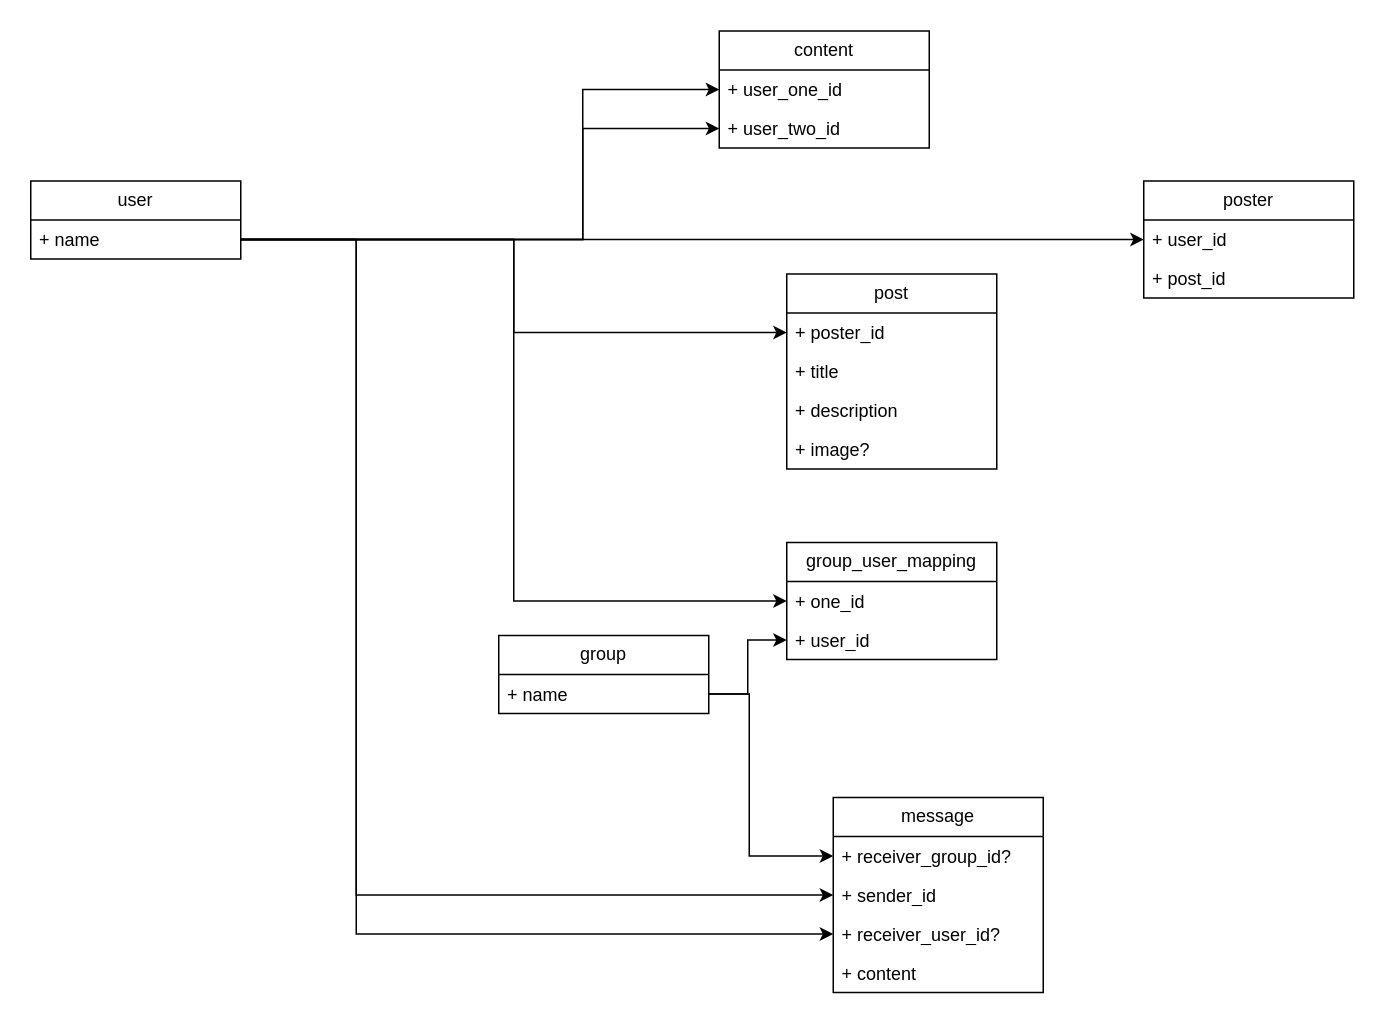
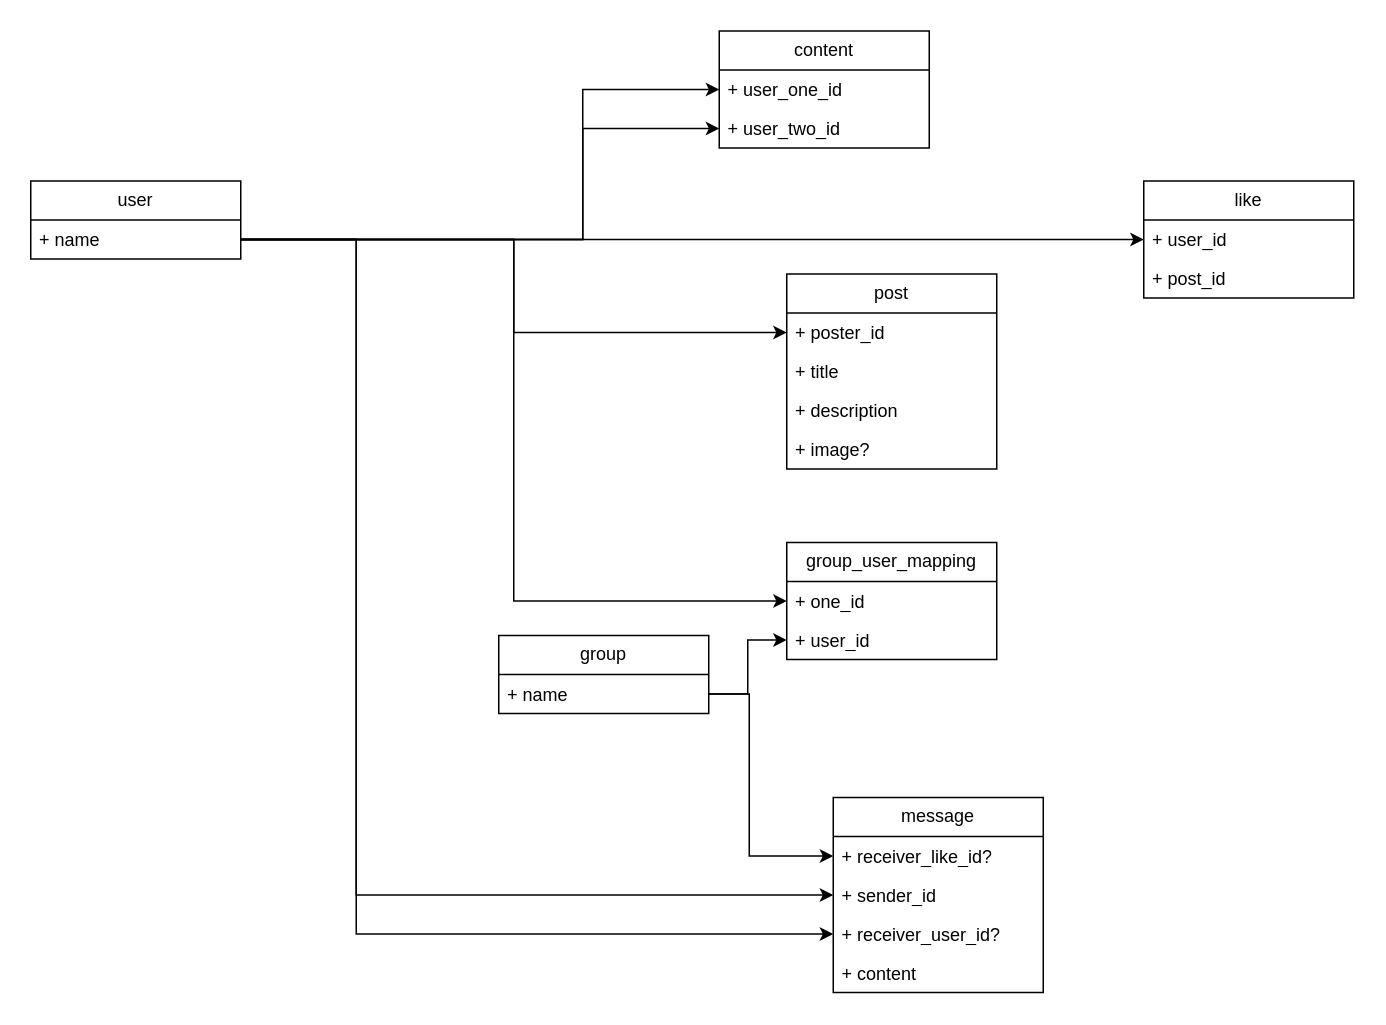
node "poster": label "poster" -> "like"
node "+ receiver_group_id?": label "+ receiver_group_id?" -> "+ receiver_like_id?"
